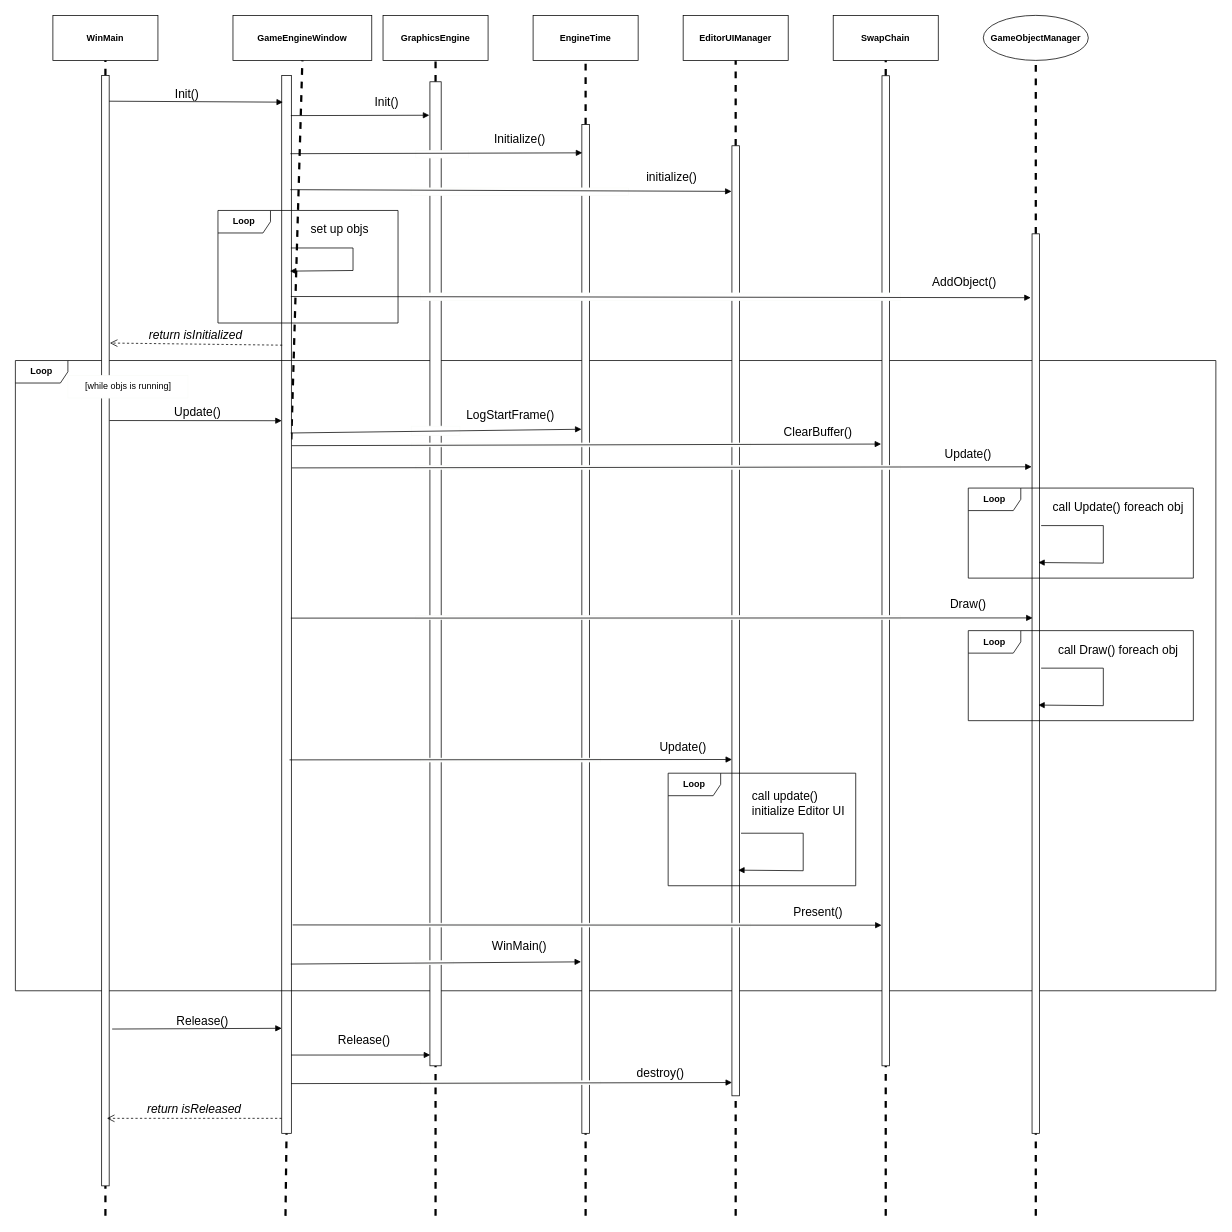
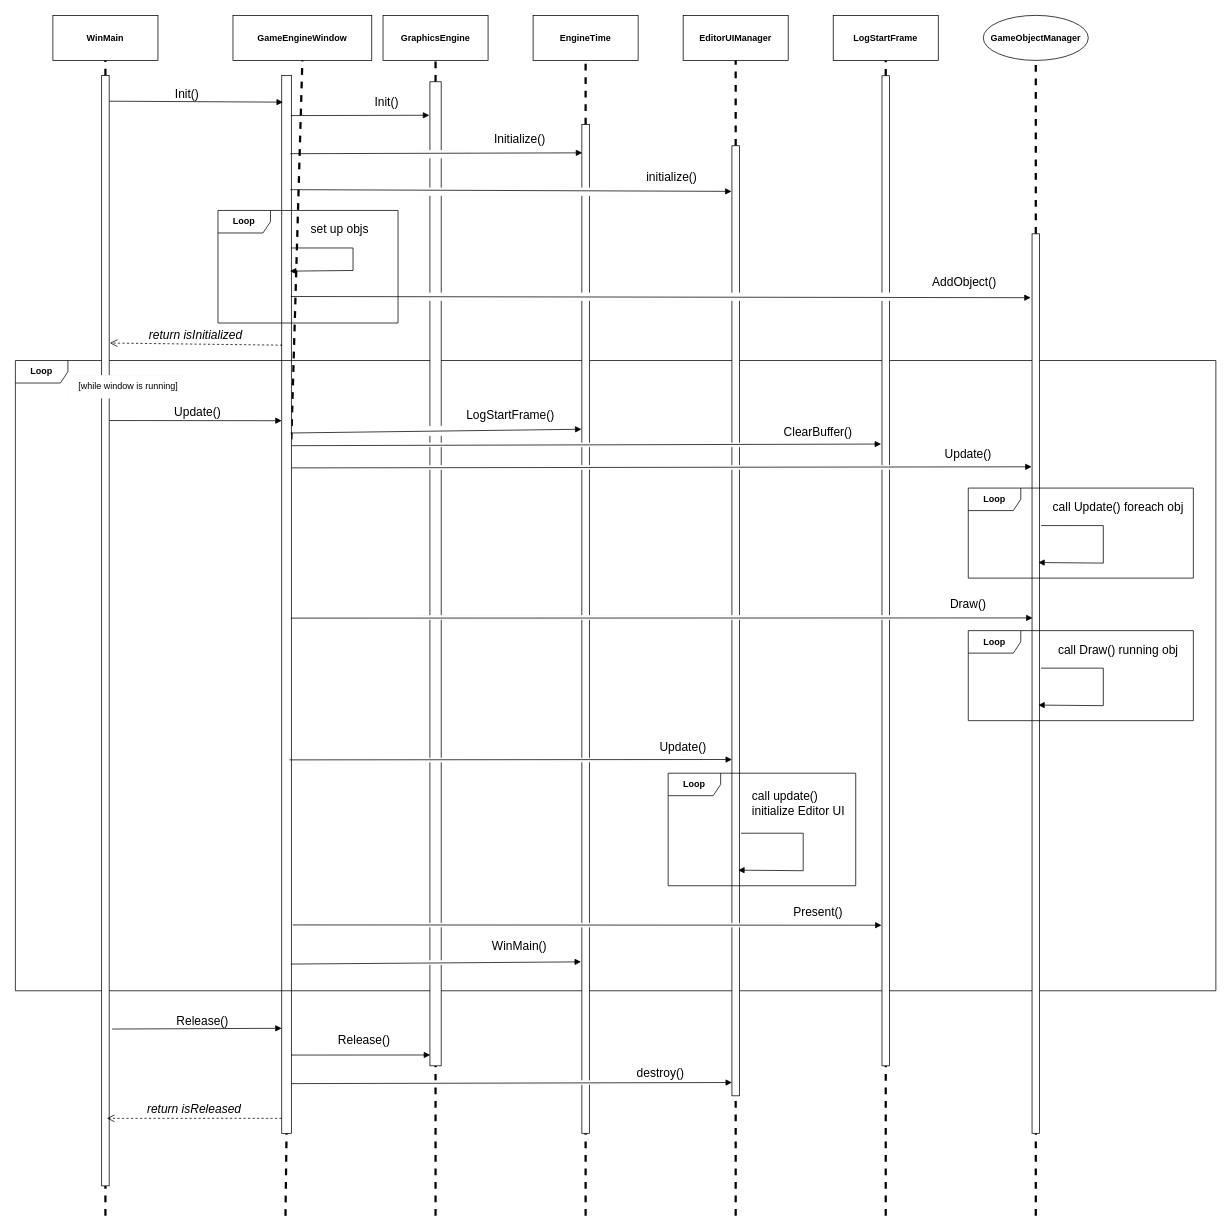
node "SwapChain": label "SwapChain" -> "LogStartFrame"
node "[while objs is running]": label "[while objs is running]" -> "[while window is running]"
node "call Draw() foreach obj": label "call Draw() foreach obj" -> "call Draw() running obj"
